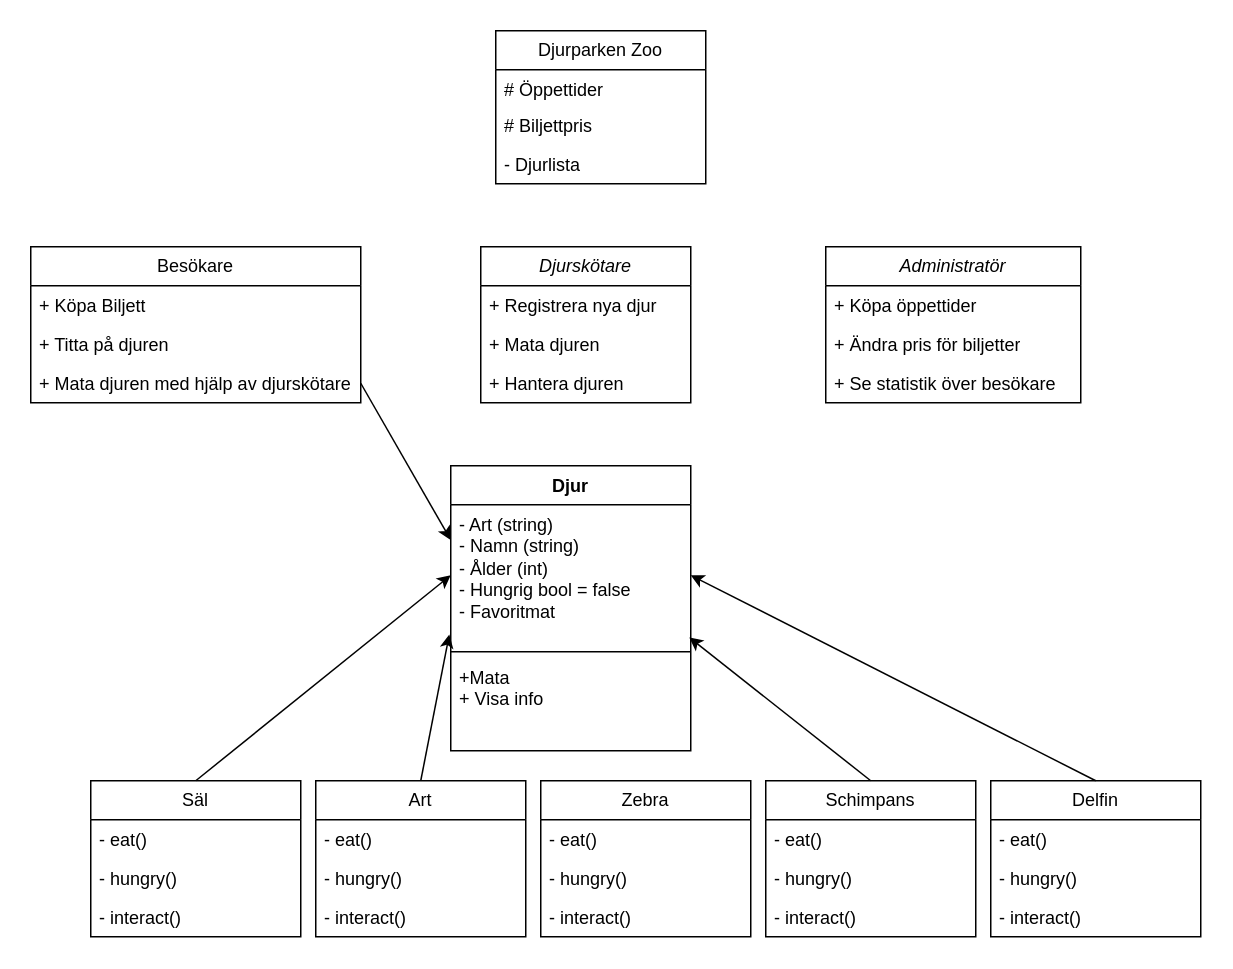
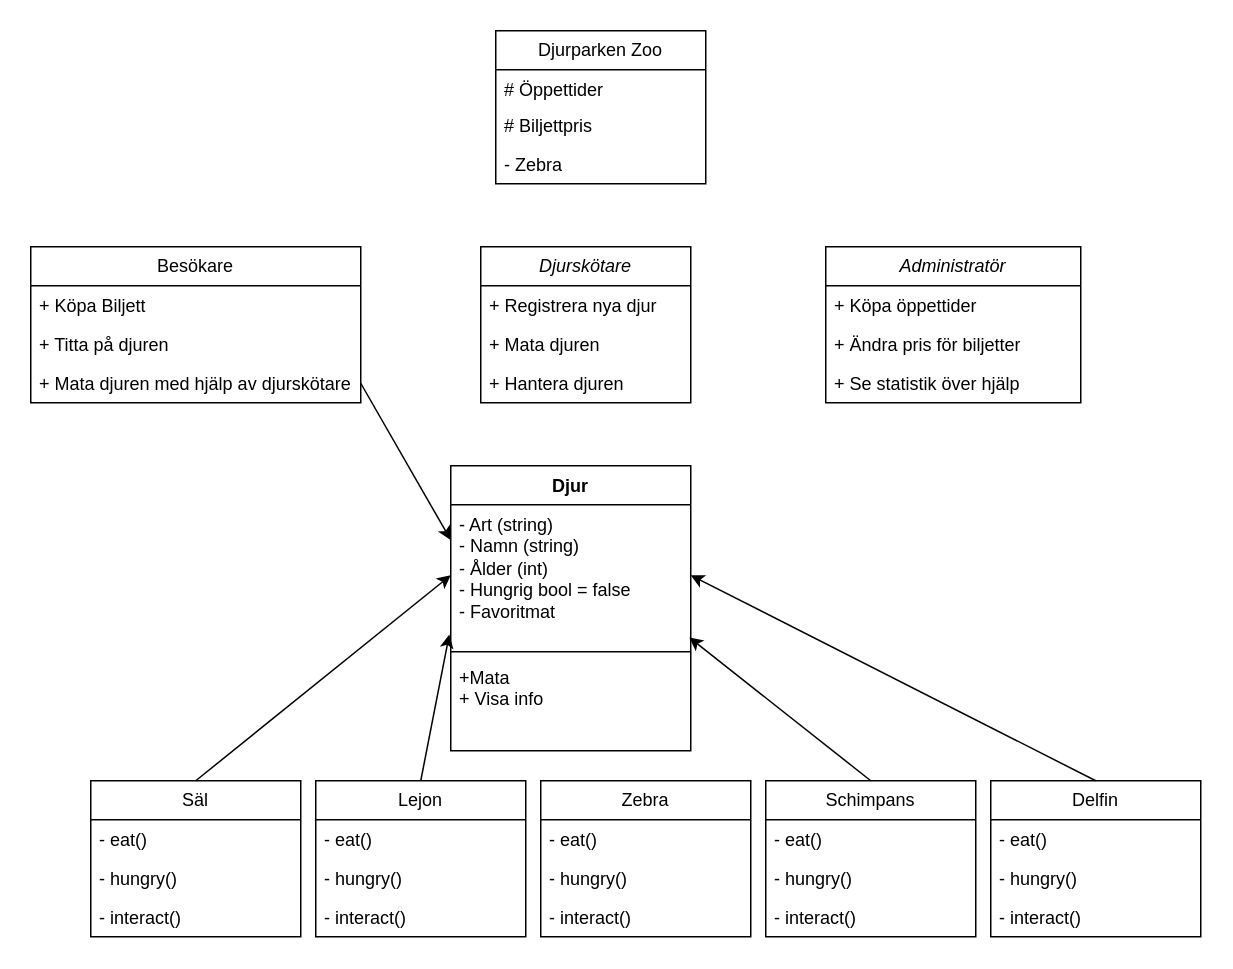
node "- Djurlista": label "- Djurlista" -> "- Zebra"
node "+ Se statistik över besökare": label "+ Se statistik över besökare" -> "+ Se statistik över hjälp"
node "Art": label "Art" -> "Lejon"
